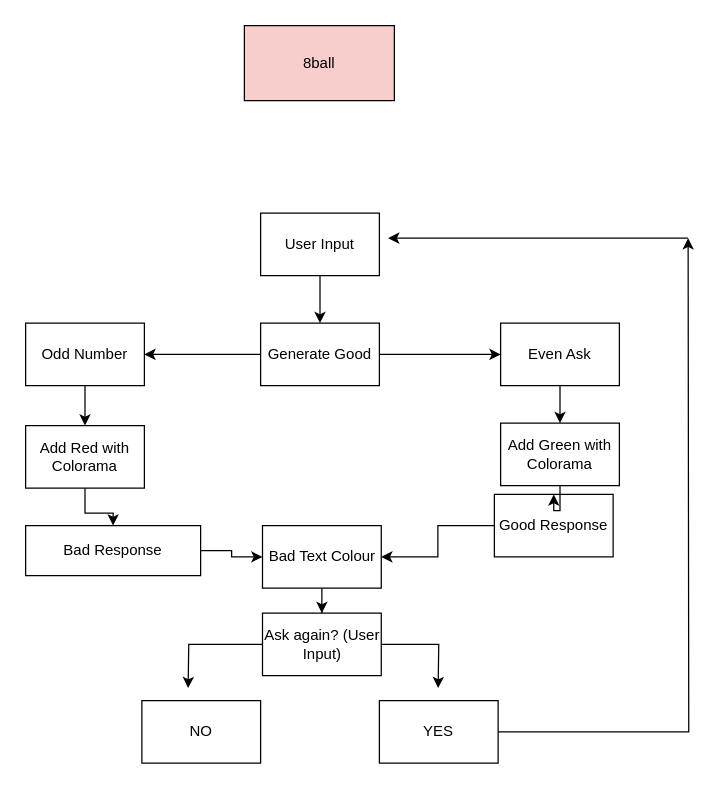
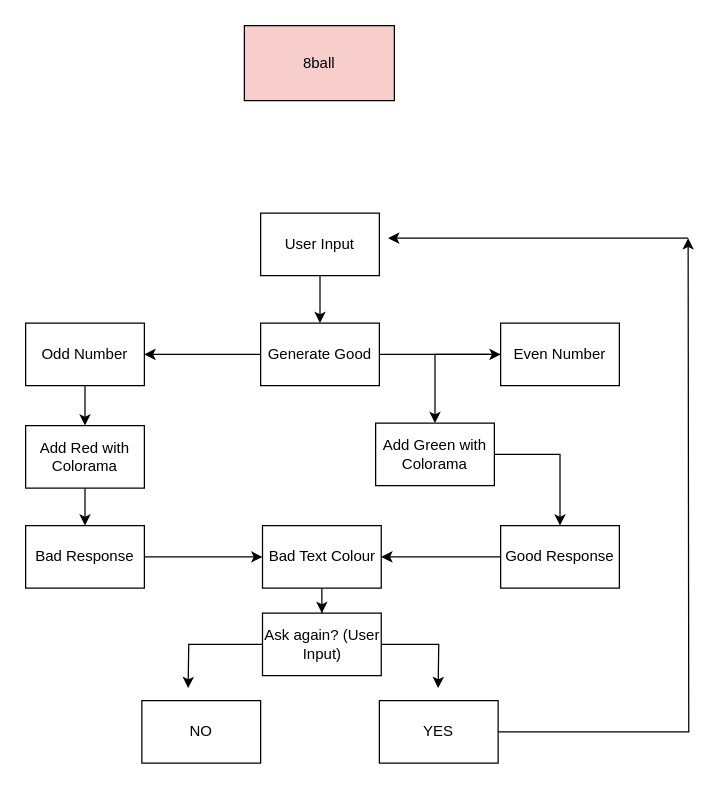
node "Even Ask": label "Even Ask" -> "Even Number"
node "Add Green with Colorama": moved (560, 454) -> (435, 454)
node "Good Response": moved (554, 526) -> (560, 557)
node "Bad Response": size 175x50 -> 119x63
